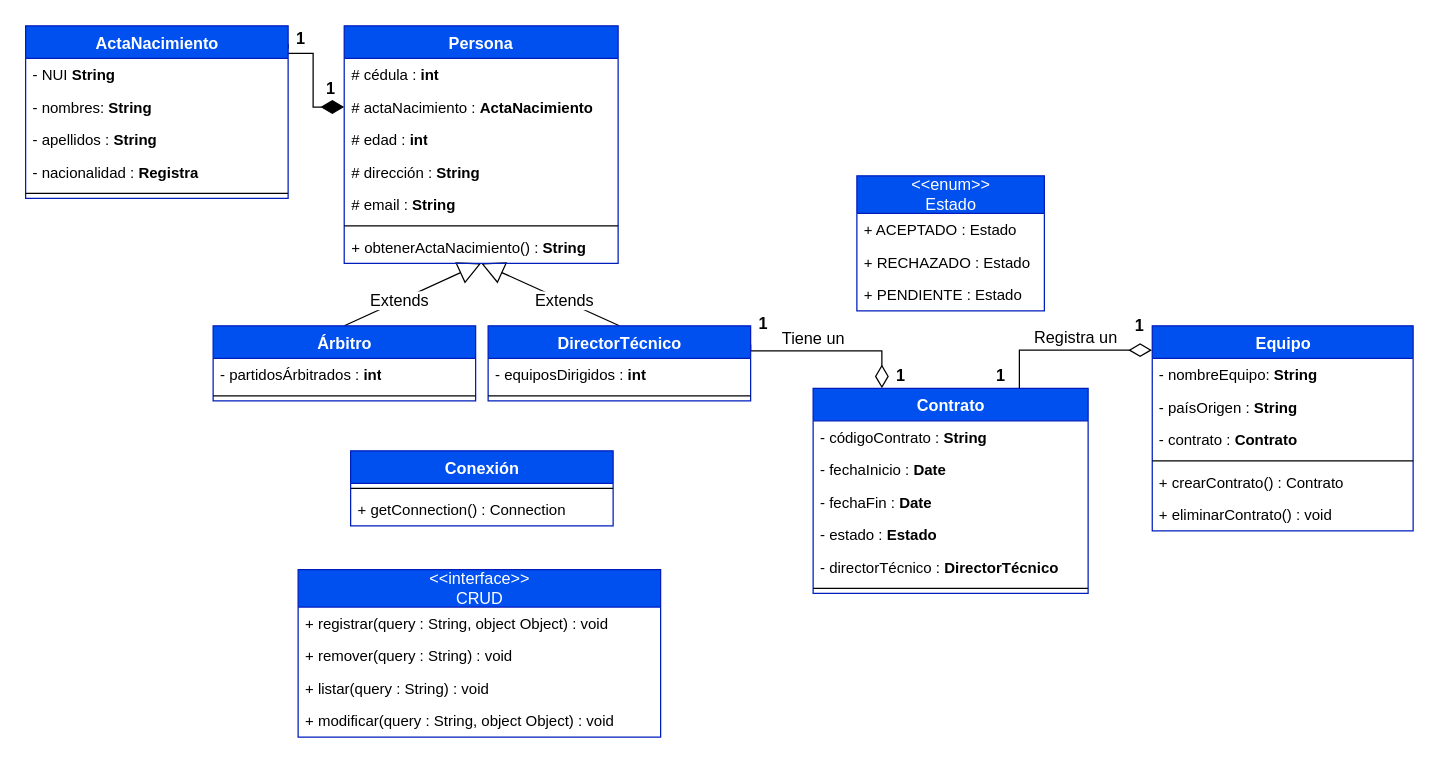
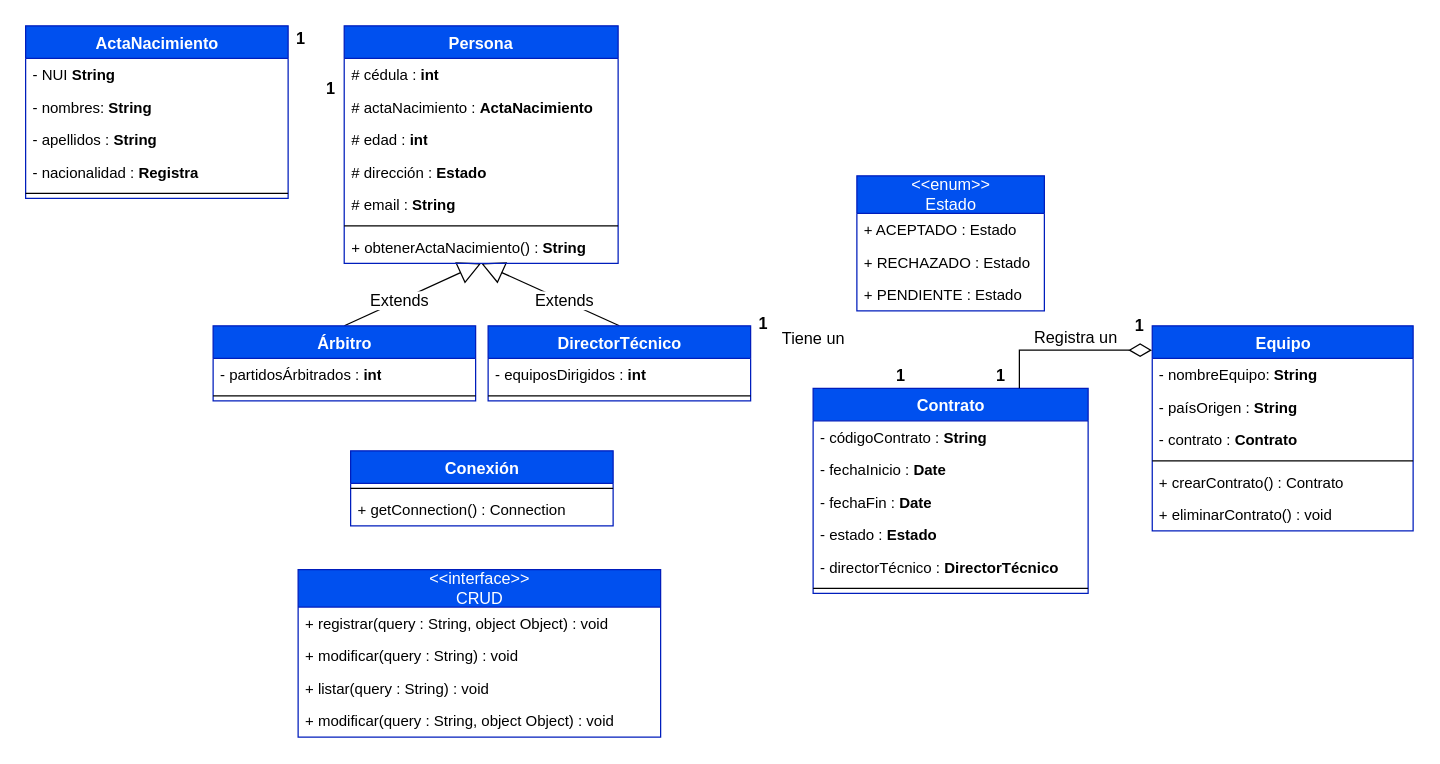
edge "ActaNacimiento" -> "# actaNacimiento : ActaNacimiento": removed
node "# dirección : String": label "# dirección : String" -> "# dirección : Estado"
edge "DirectorTécnico" -> "Contrato": removed
node "+ remover(query : String) : void": label "+ remover(query : String) : void" -> "+ modificar(query : String) : void"
